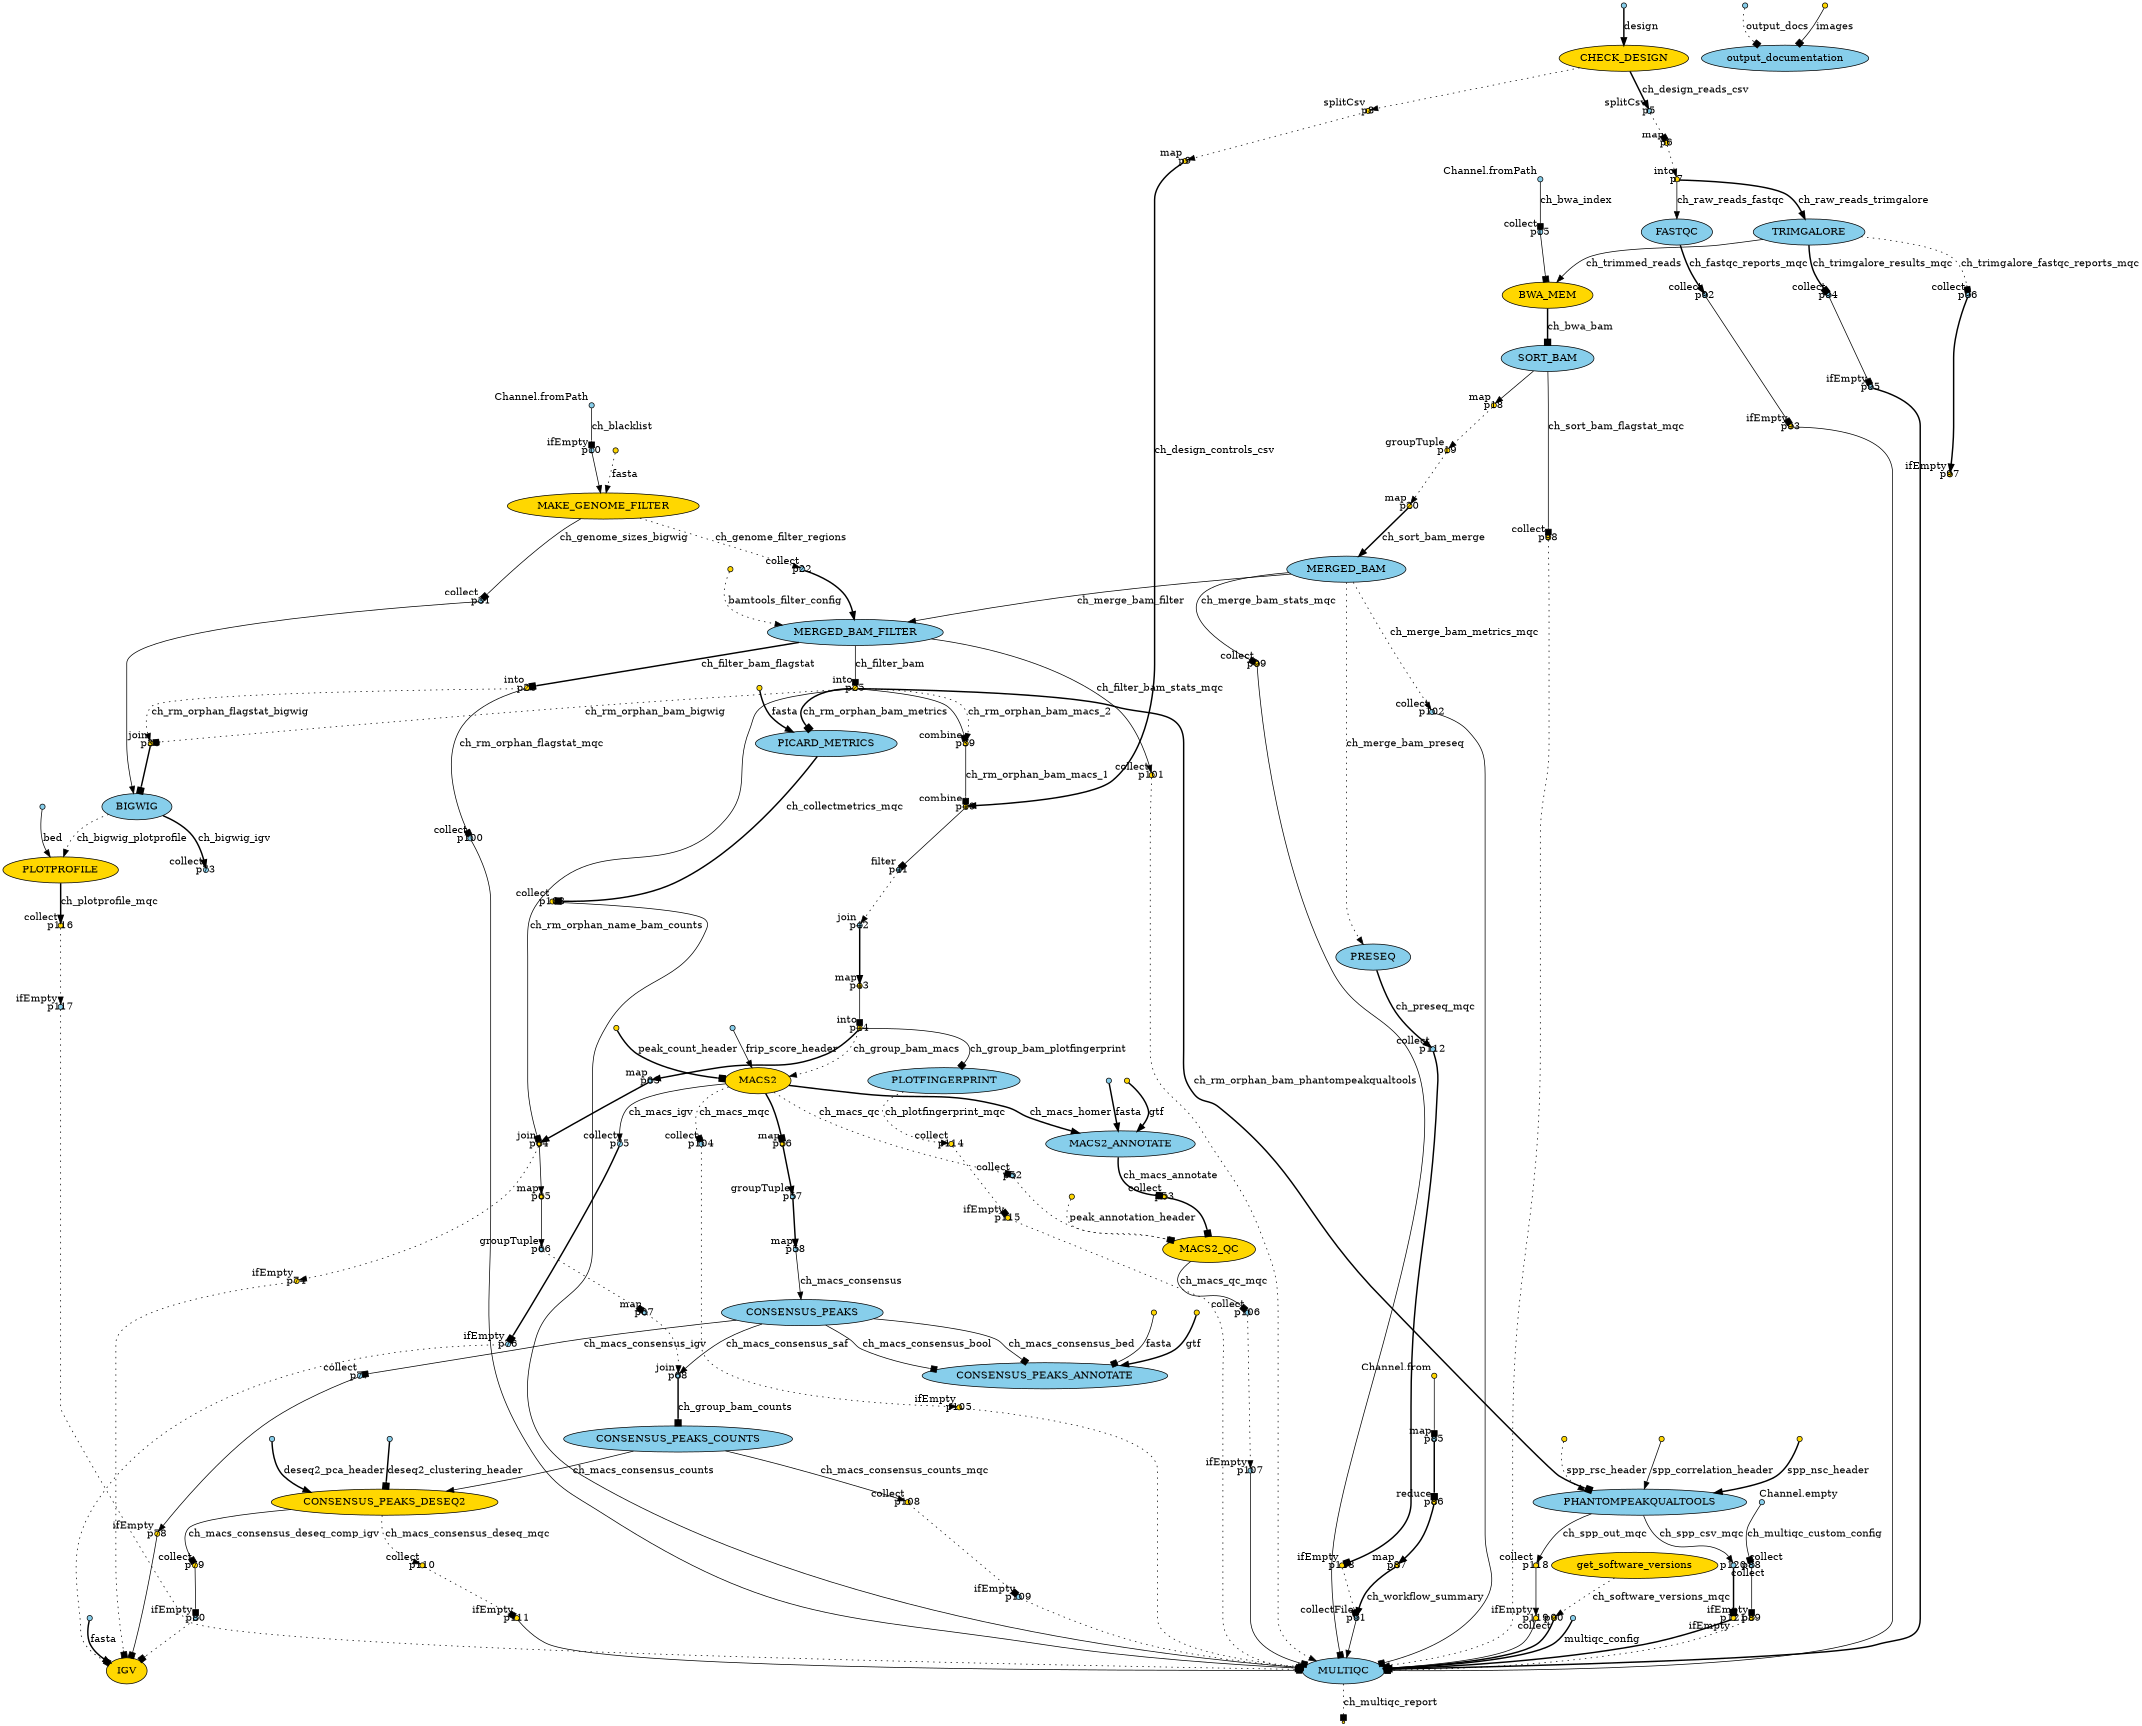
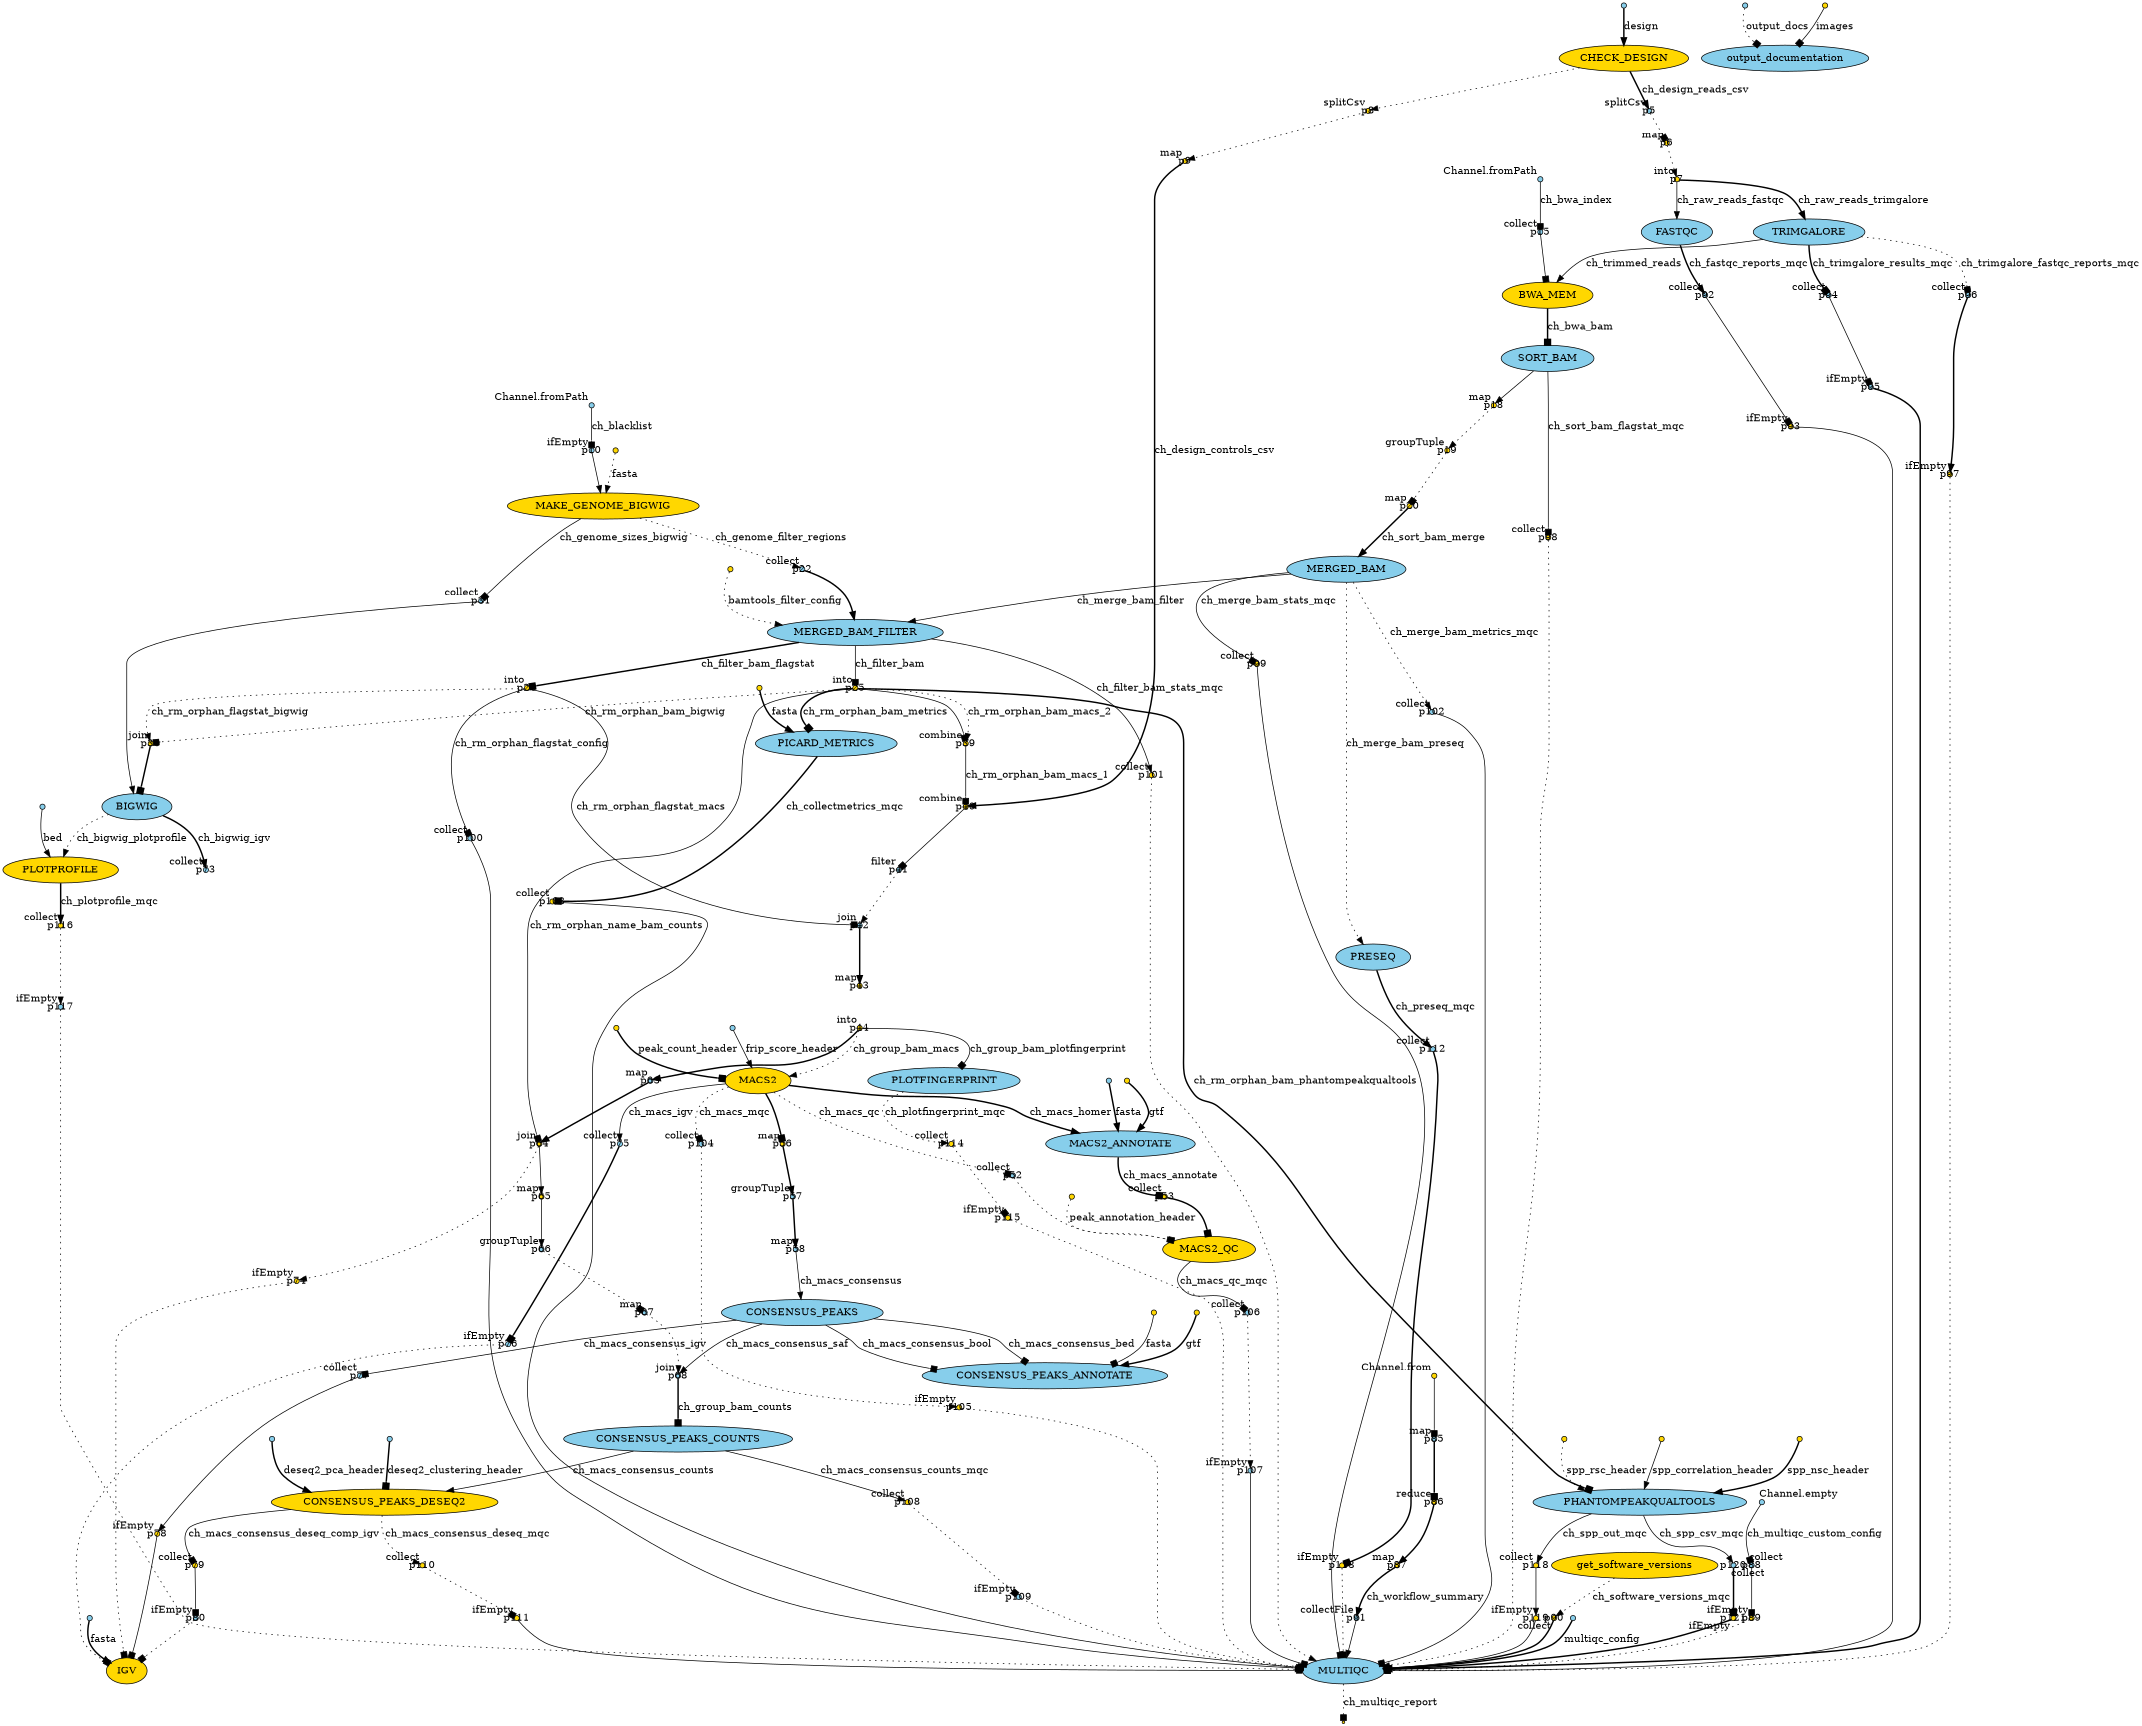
edge "p19 groupTuple" -> "p20 map": arrowhead normal -> box
node "MAKE_GENOME_FILTER": label "MAKE_GENOME_FILTER" -> "MAKE_GENOME_BIGWIG"
edge "p26 into" -> "p100 collect": label "ch_rm_orphan_flagstat_mqc" -> "ch_rm_orphan_flagstat_config"
edge "p26 into" -> "p42 join": added, label "ch_rm_orphan_flagstat_macs"
edge "p43 map" -> "p44 into": removed
edge "p97 ifEmpty" -> "MULTIQC": added
edge "p113 ifEmpty" -> "p91 collectFile": now "p113 ifEmpty" -> "MULTIQC"
